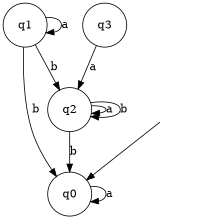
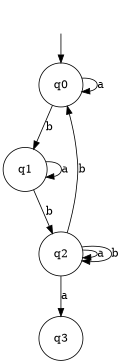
edge "q3" -> "q2": reversed
edge "q1" -> "q0": reversed
